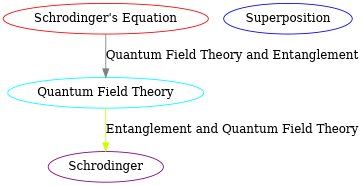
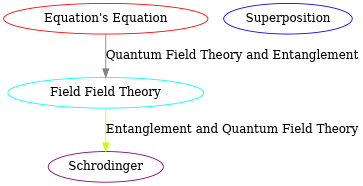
node "Schrodinger's Equation": label "Schrodinger's Equation" -> "Equation's Equation"
node "Quantum Field Theory": label "Quantum Field Theory" -> "Field Field Theory"
